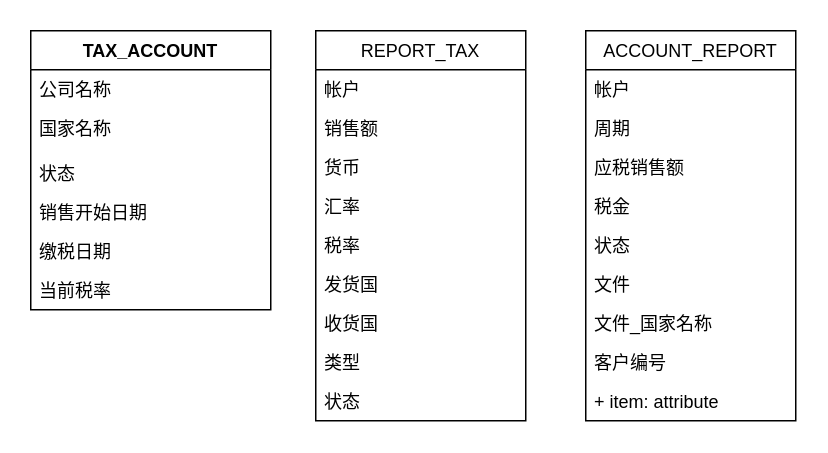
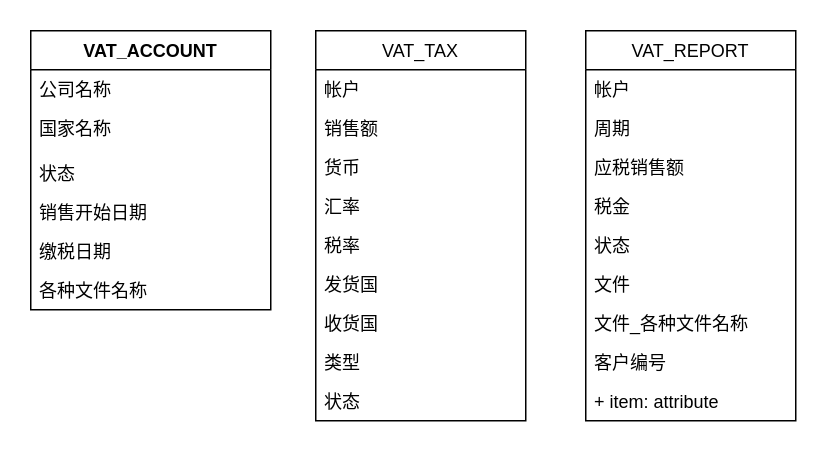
node "TAX_ACCOUNT": label "TAX_ACCOUNT" -> "VAT_ACCOUNT"
node "REPORT_TAX": label "REPORT_TAX" -> "VAT_TAX"
node "ACCOUNT_REPORT": label "ACCOUNT_REPORT" -> "VAT_REPORT"
node "当前税率": label "当前税率" -> "各种文件名称"
node "文件_国家名称": label "文件_国家名称" -> "文件_各种文件名称"
